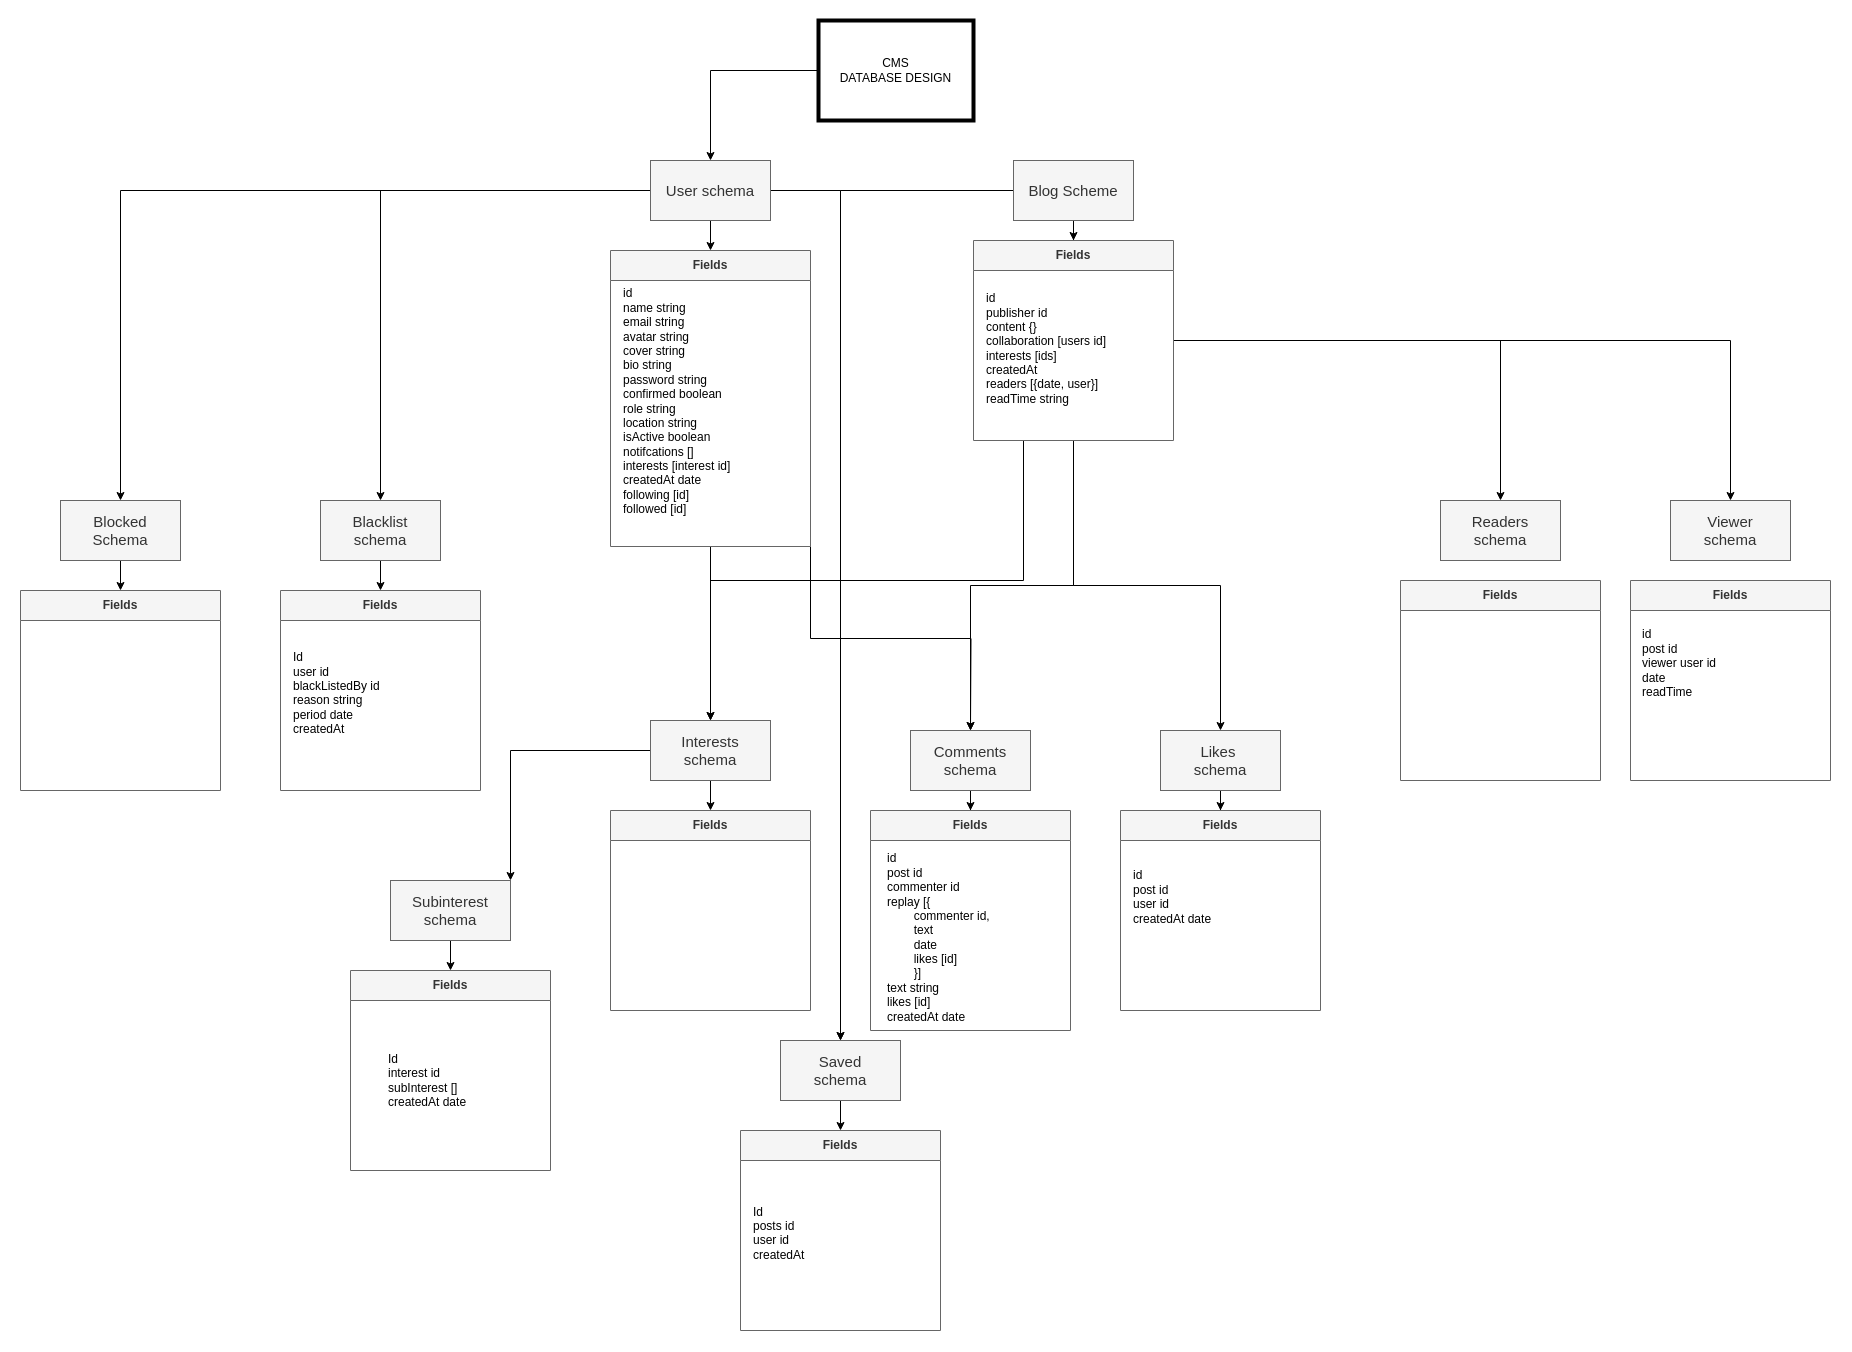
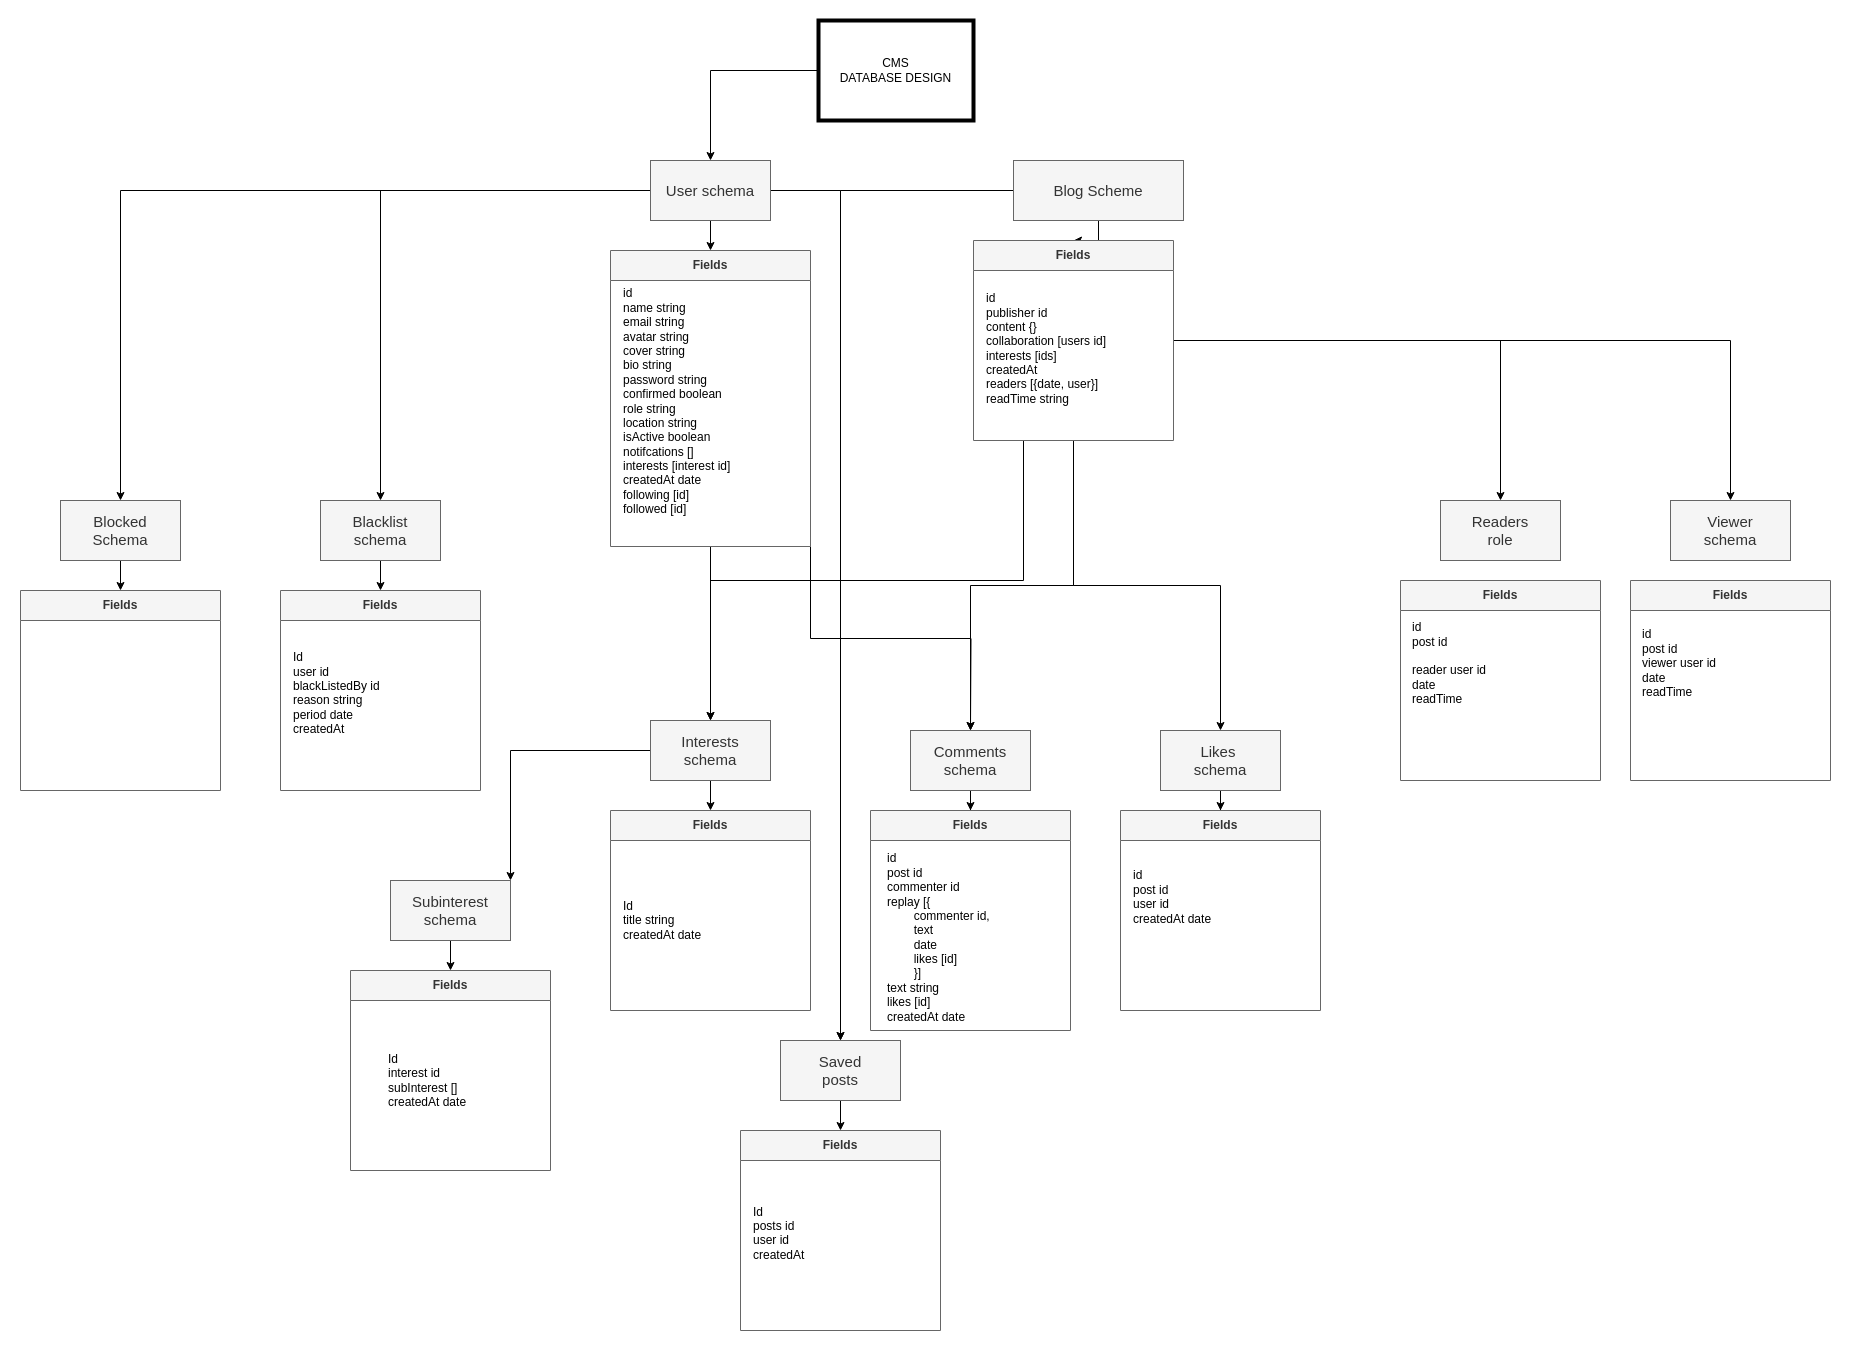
node "Blog Scheme": size 120x60 -> 170x60
node "Readers schema": label "Readers schema" -> "Readers role"
node "id post id reader user id date readTime": added
node "Id title string createdAt date": added
node "Saved schema": label "Saved schema" -> "Saved posts"
